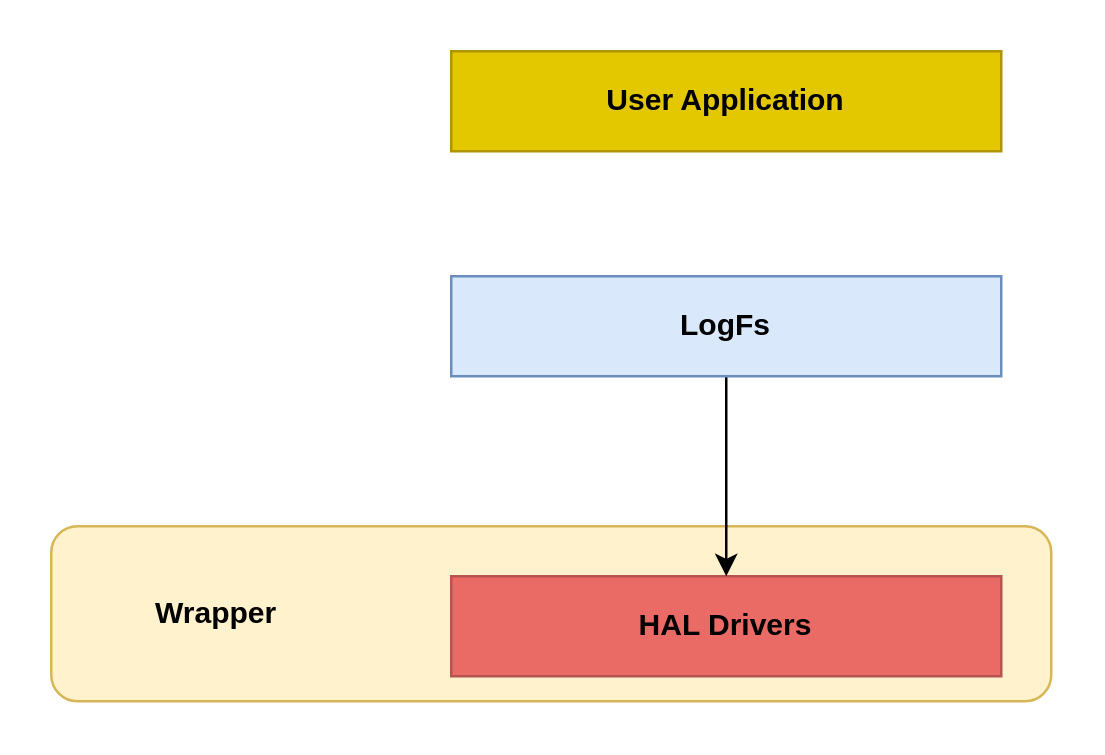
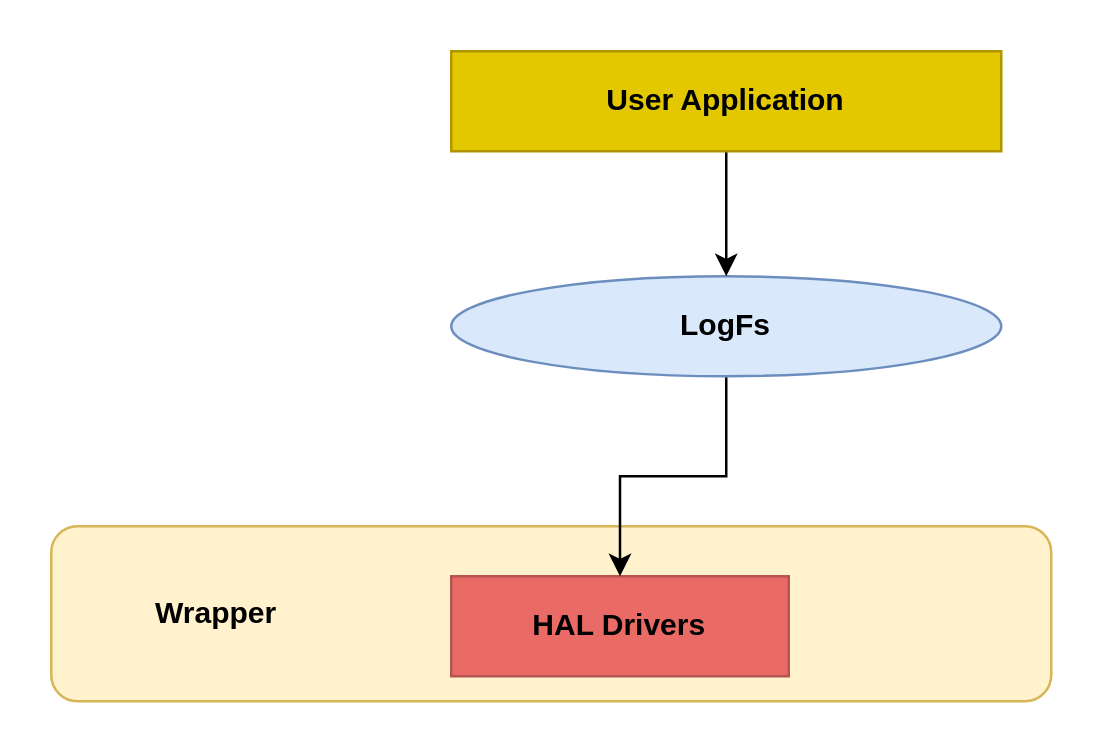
edge "User Application" -> "LogFs": added
node "LogFs": shape rectangle -> ellipse
node "HAL Drivers": size 550x100 -> 338x100
